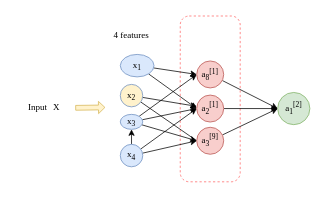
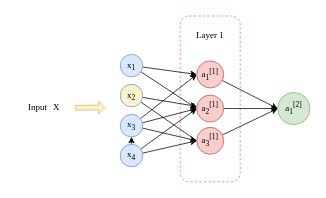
node "4 features": removed
node "Layer 1": added
node "x1": size 34x23 -> 23x23
node "a8[1]": label "a8[1]" -> "a1[1]"
node "x3": size 23x15 -> 23x23
node "a3[9]": label "a3[9]" -> "a3[1]"
